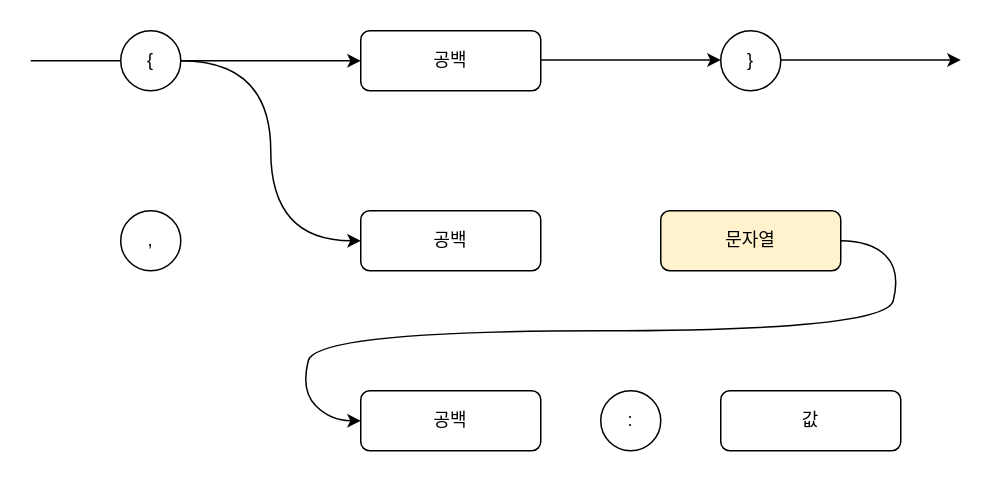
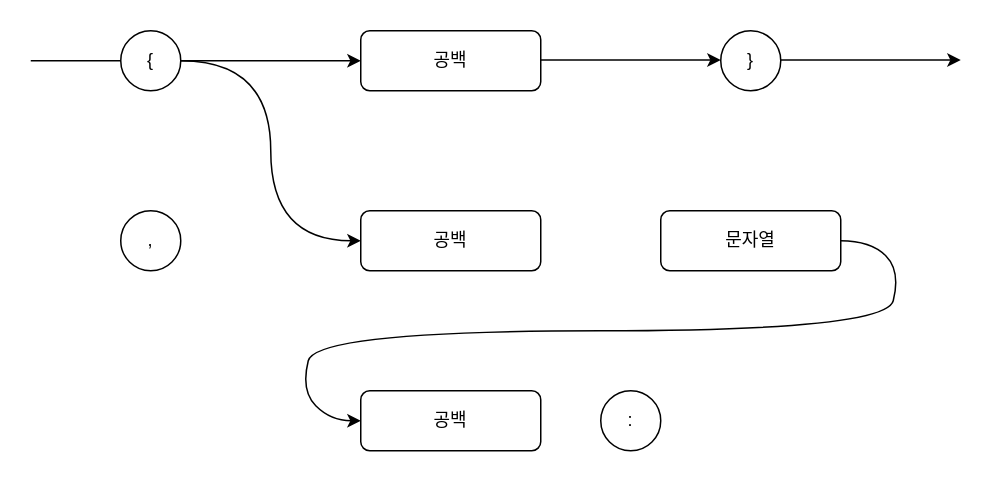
node "문자열": fillcolor #fff2cc -> #ffffff
node "값": removed
